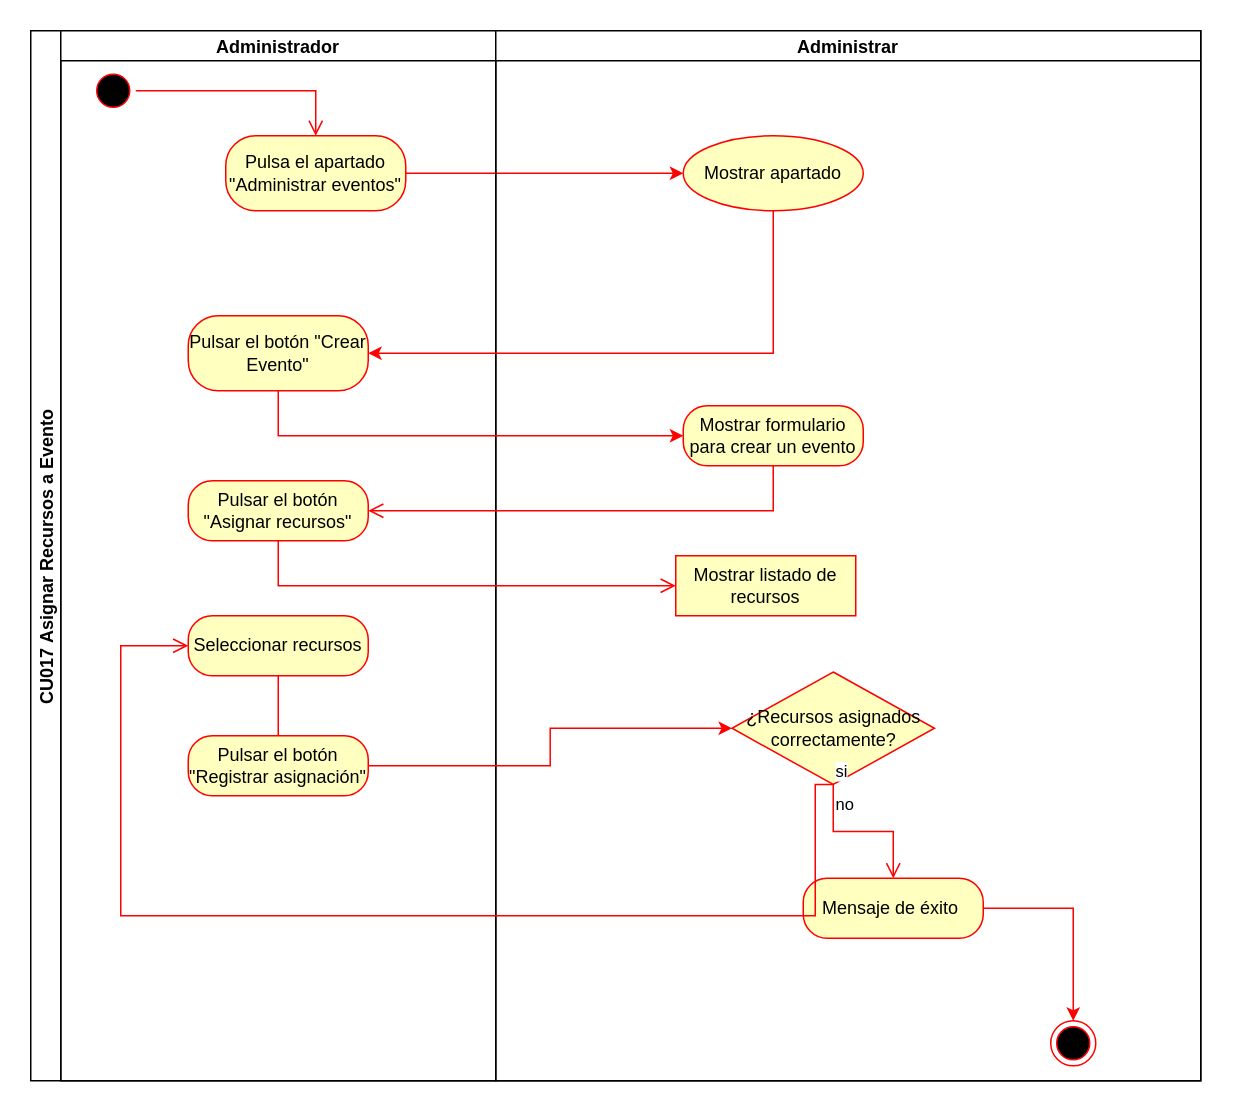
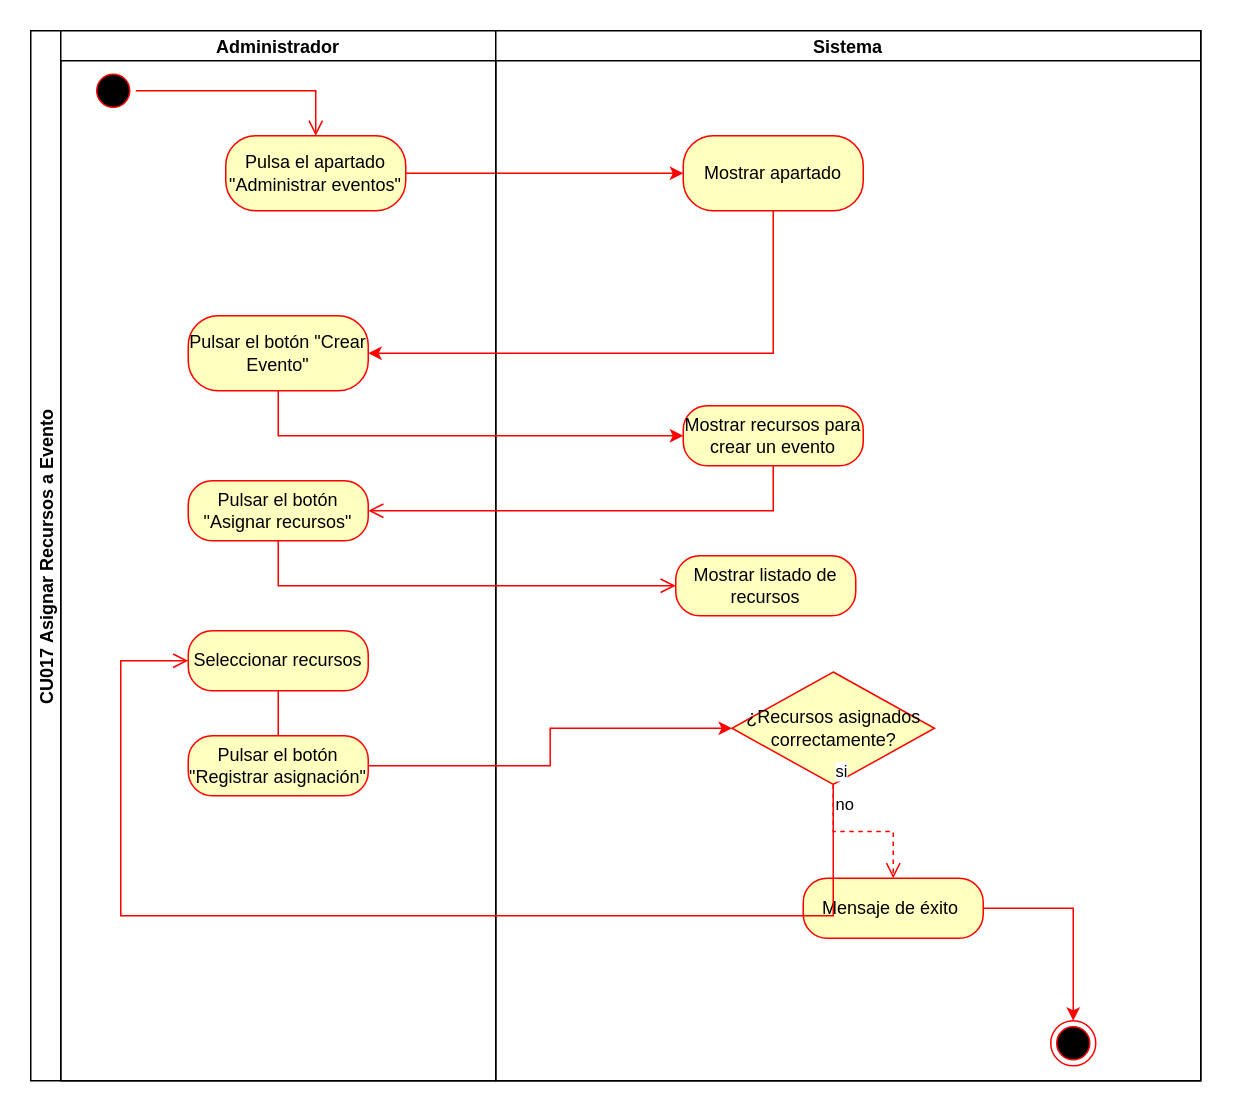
node "Administrar": label "Administrar" -> "Sistema"
node "Mostrar apartado": shape ellipse -> rounded rectangle
node "Mostrar formulario para crear un evento": label "Mostrar formulario para crear un evento" -> "Mostrar recursos para crear un evento"
node "Mostrar listado de recursos": shape rectangle -> rounded rectangle
node "Seleccionar recursos": moved (278, 646) -> (278, 661)
edge "¿Recursos asignados correctamente?" -> "Mensaje de éxito": style solid -> dashed
